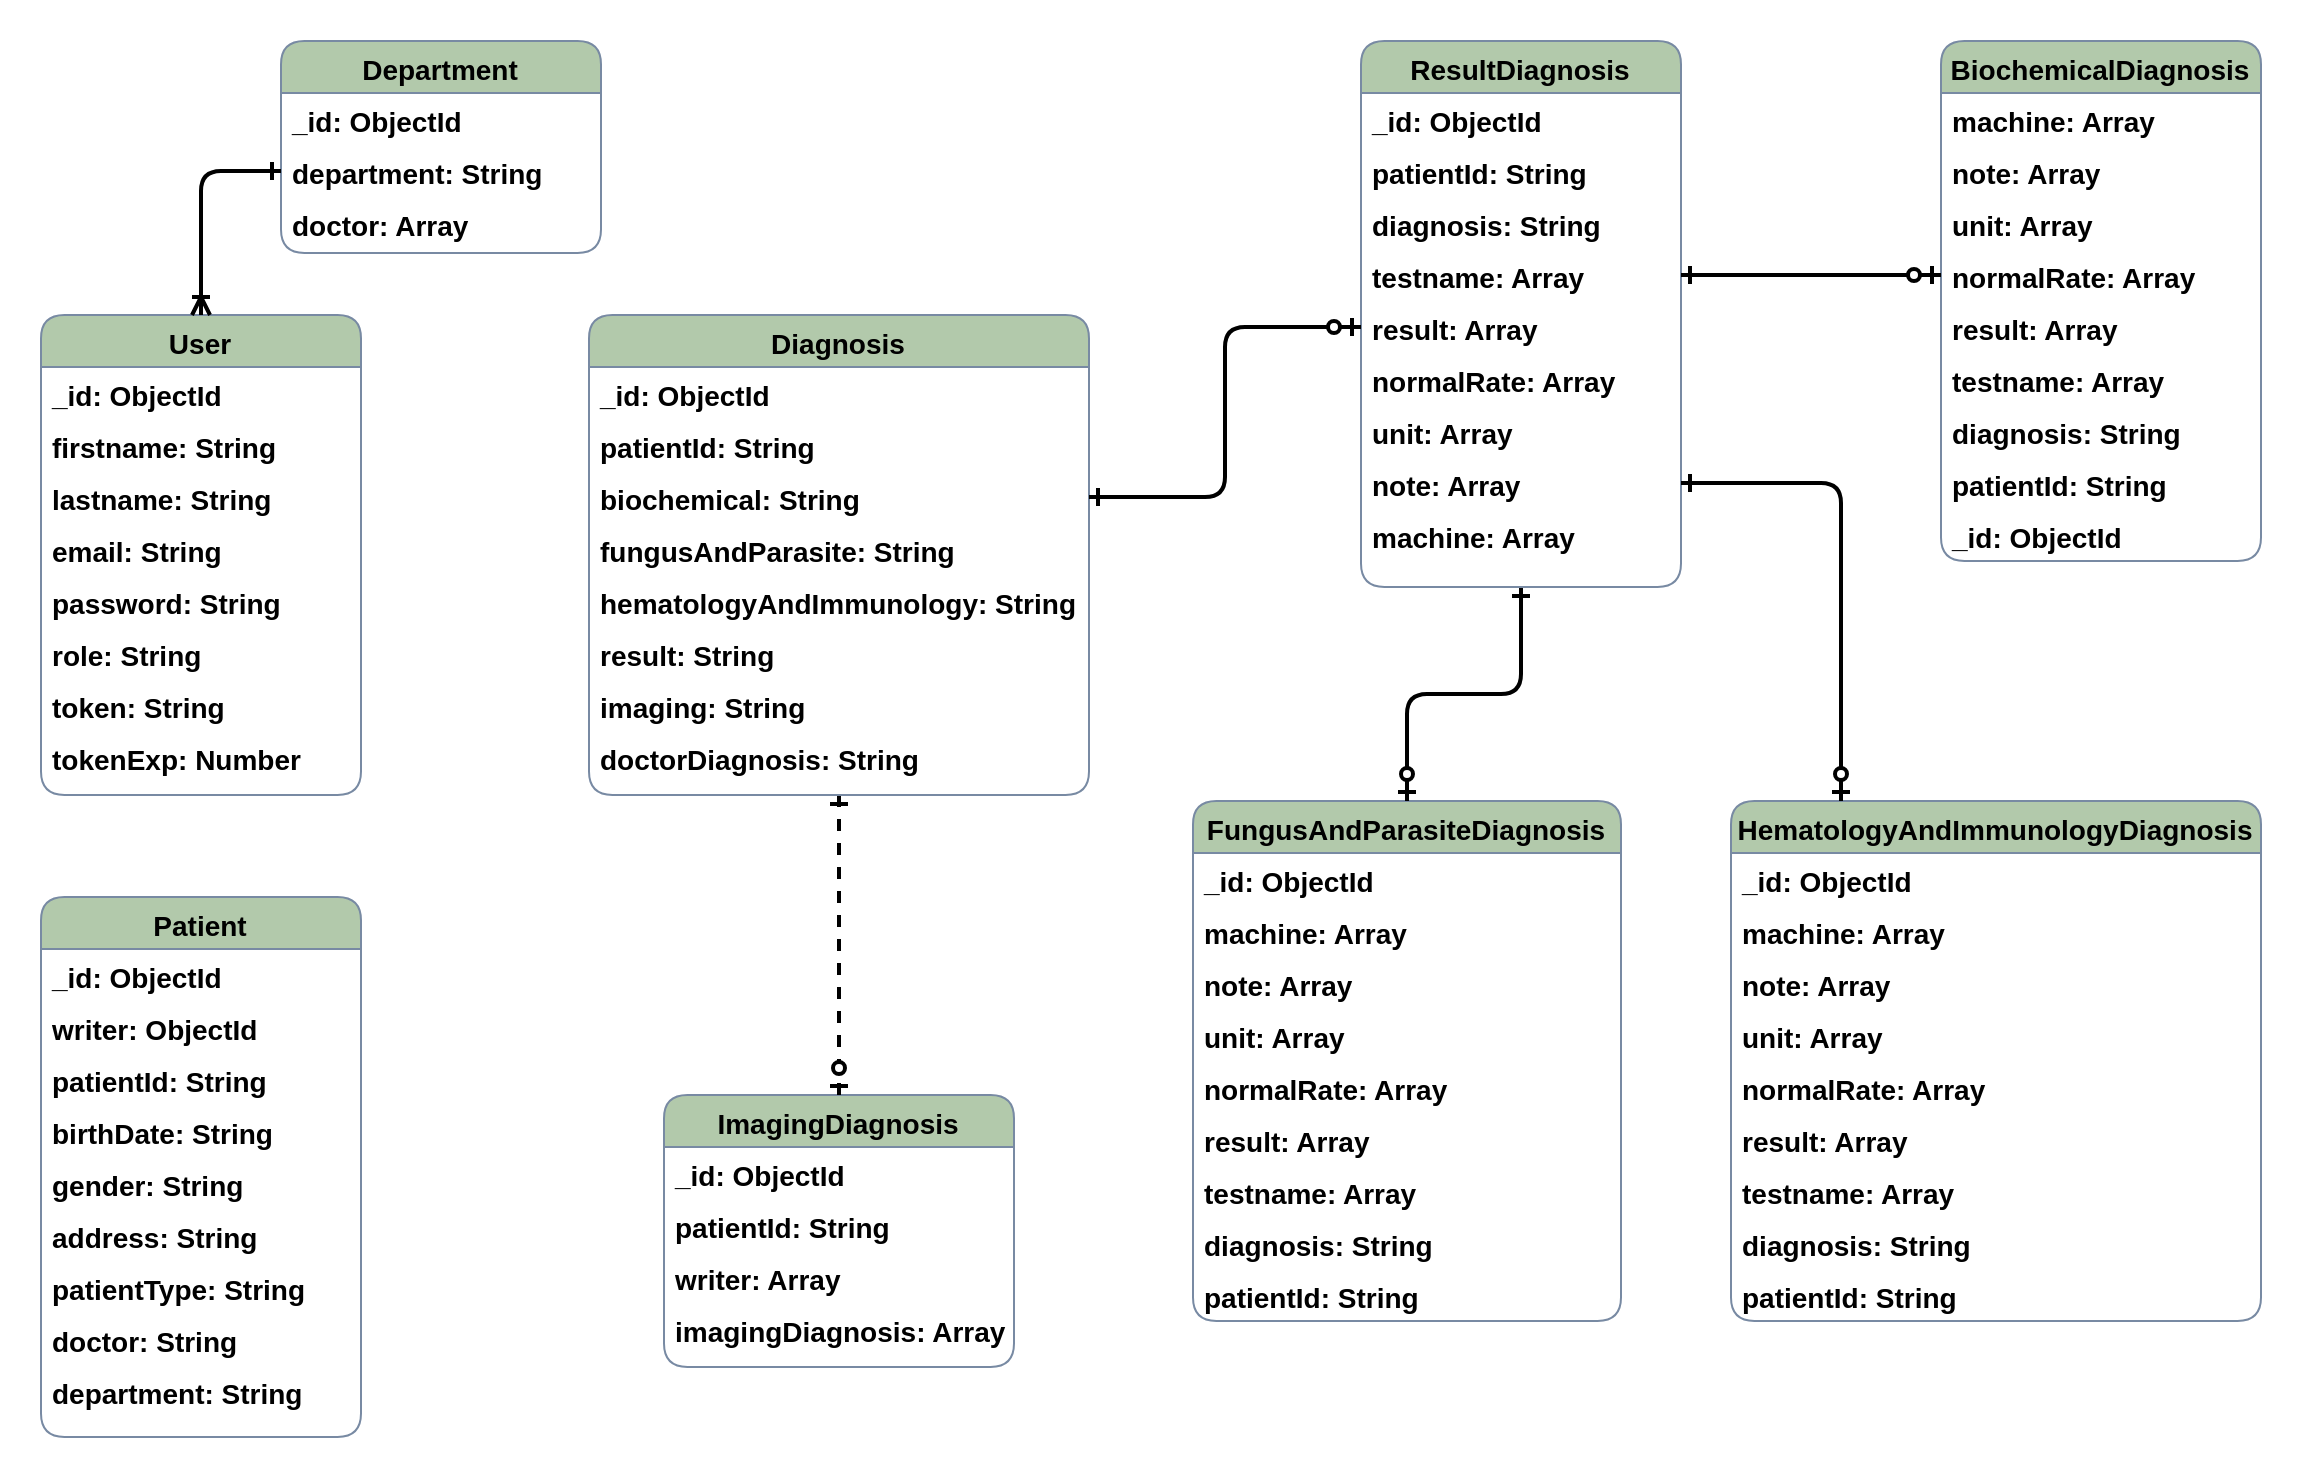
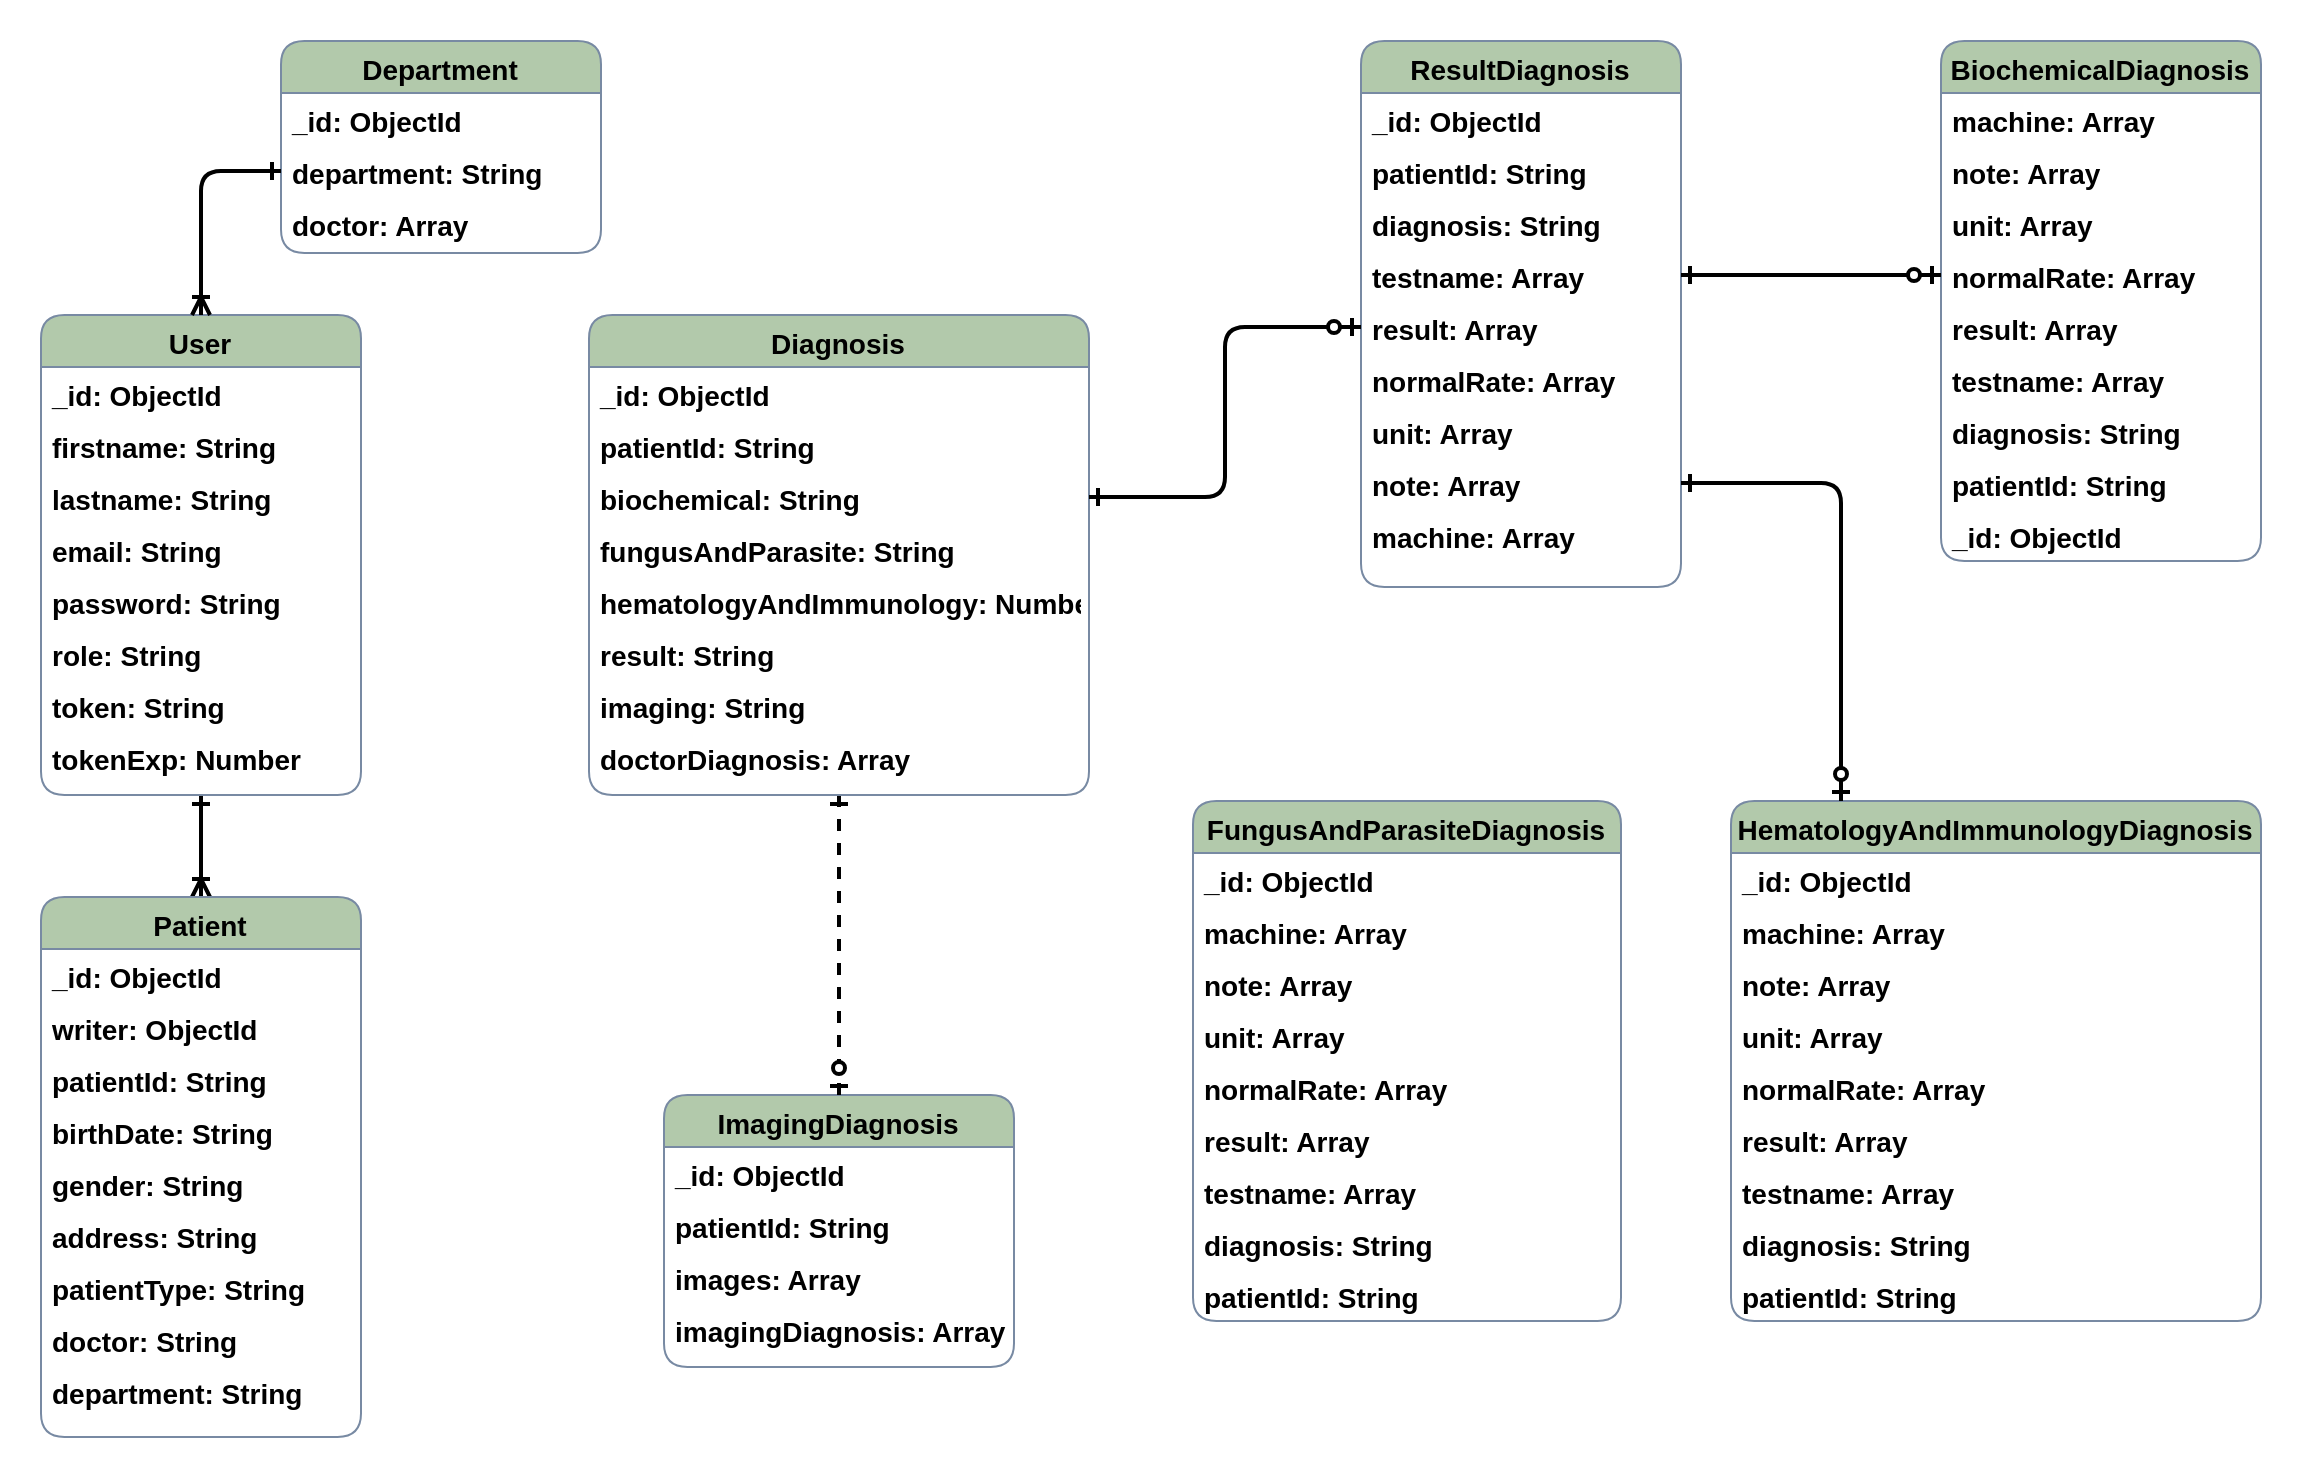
node "hematologyAndImmunology: String": label "hematologyAndImmunology: String" -> "hematologyAndImmunology: Number"
edge "ResultDiagnosis" -- "FungusAndParasiteDiagnosis": removed
node "doctorDiagnosis: String": label "doctorDiagnosis: String" -> "doctorDiagnosis: Array"
edge "User" -- "Patient": added
node "writer: Array": label "writer: Array" -> "images: Array"
